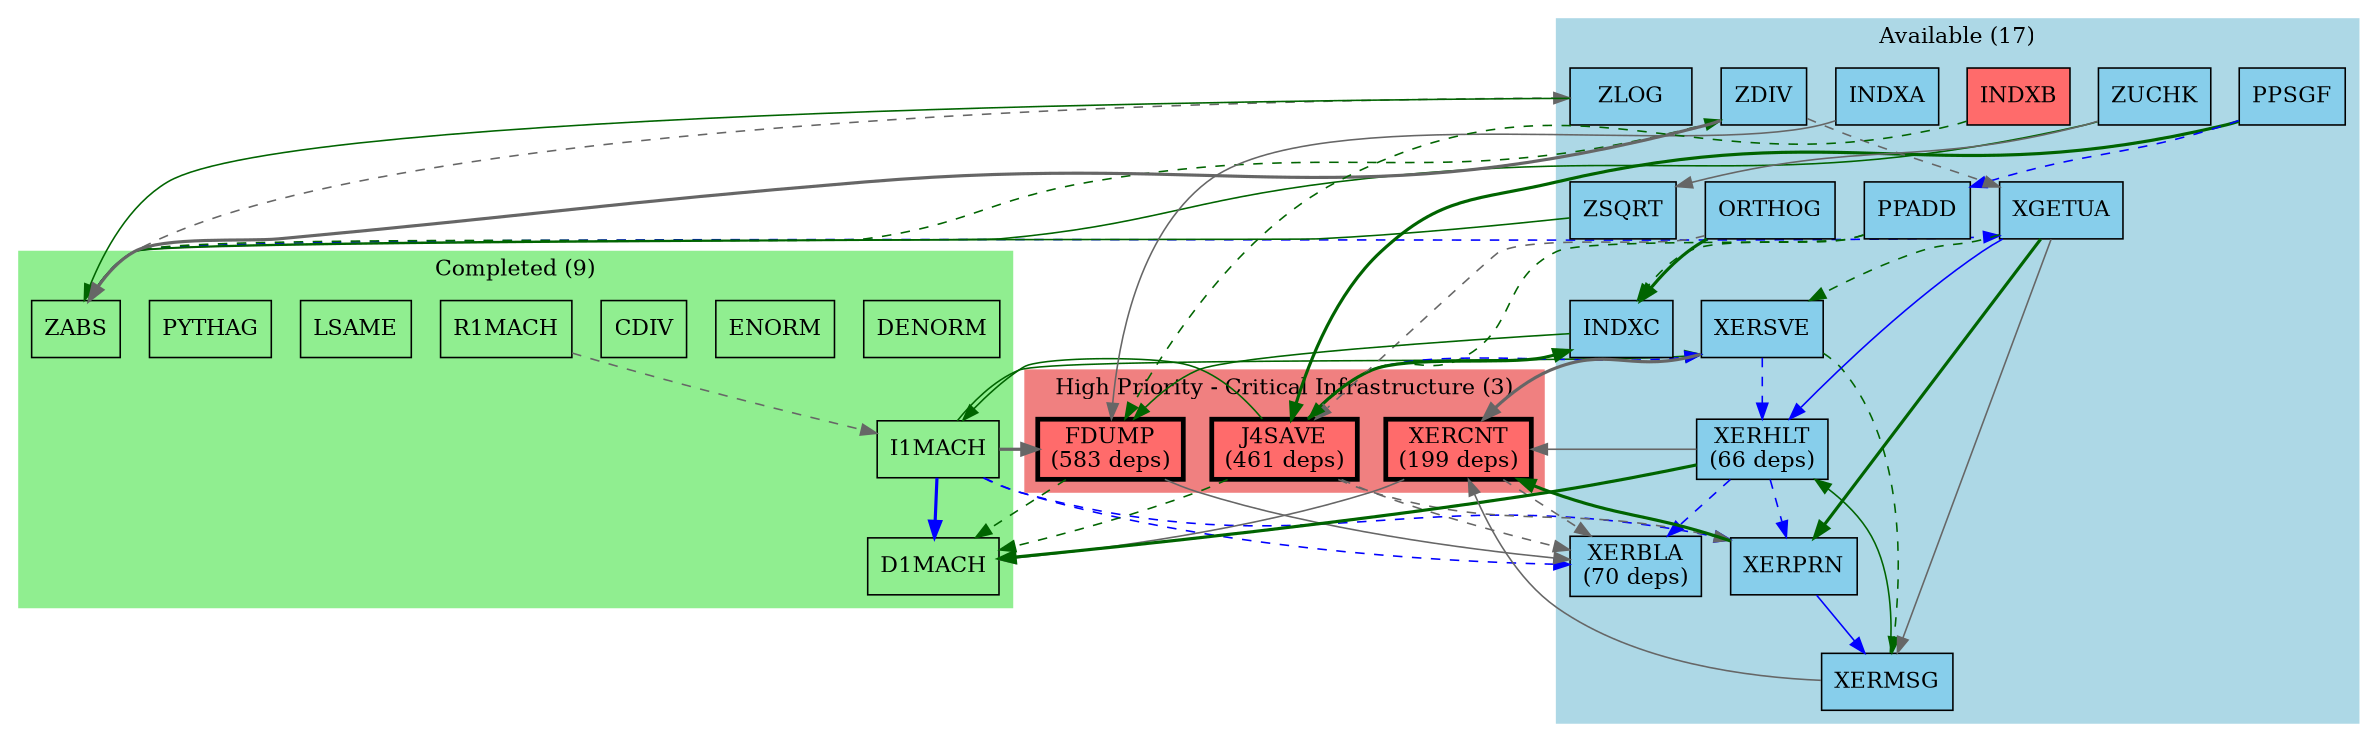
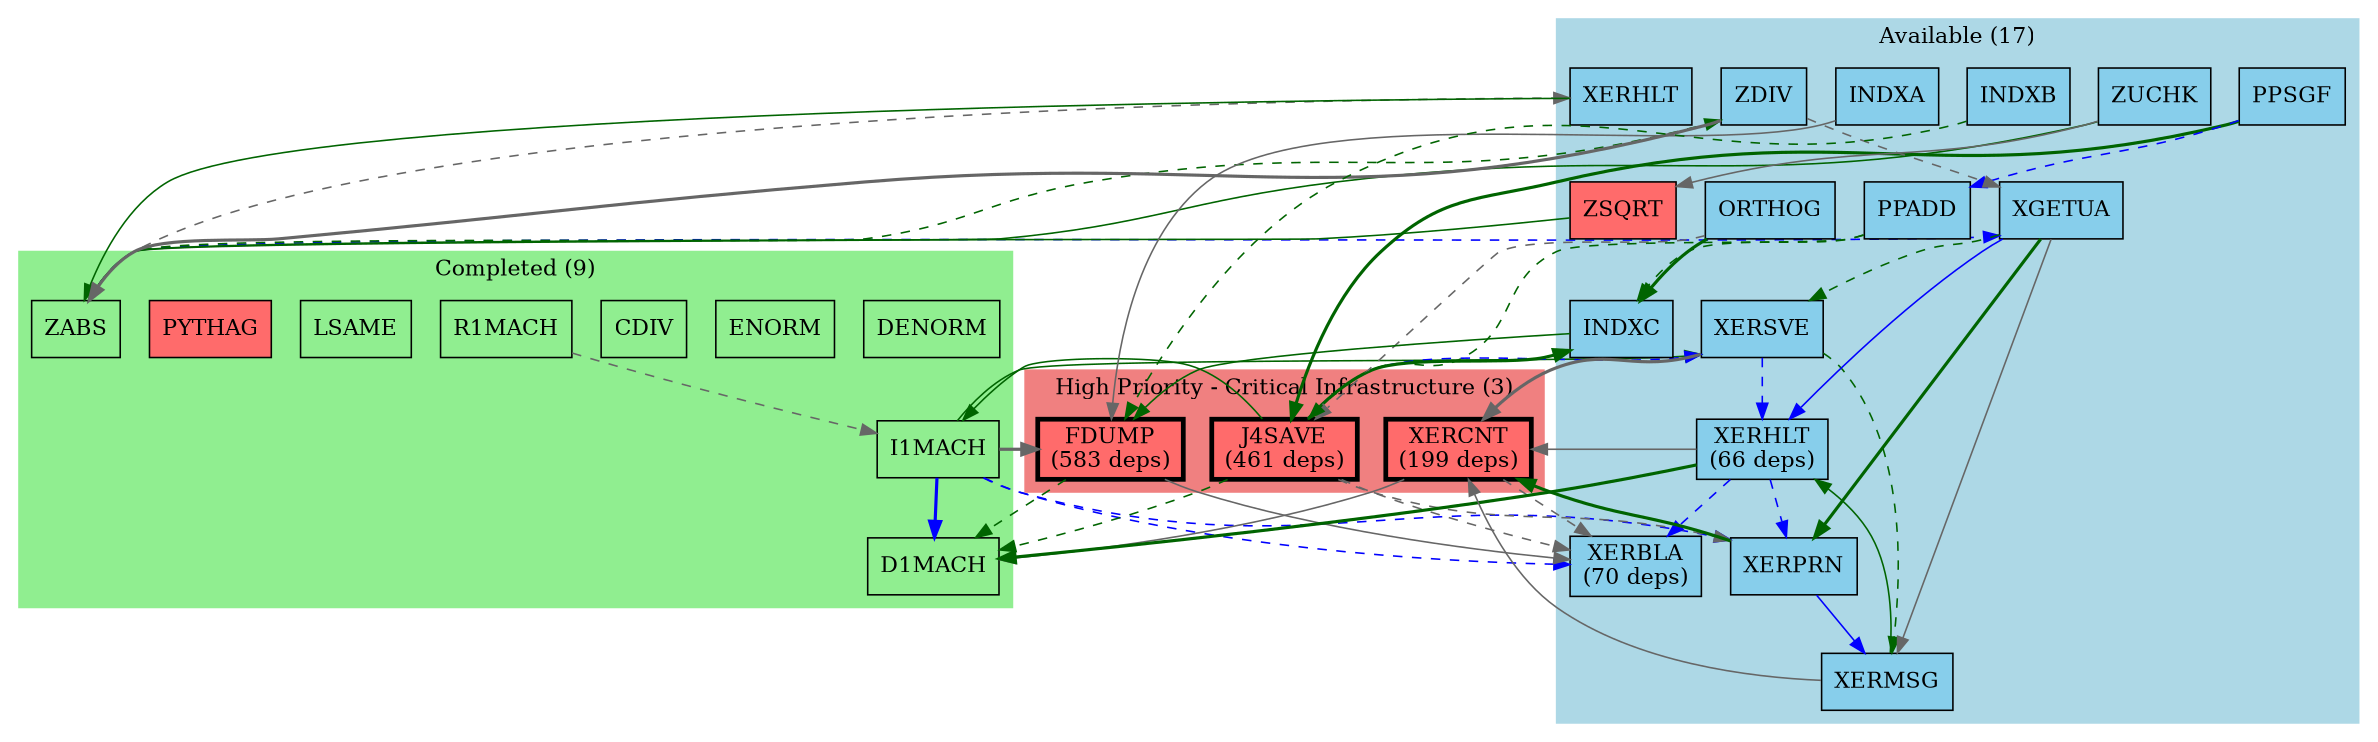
node "ZLOG": label "ZLOG" -> "XERHLT"
node "INDXB": fillcolor #ff6b6b -> #87ceeb
node "ZSQRT": fillcolor #87ceeb -> #ff6b6b
node "PYTHAG": fillcolor #90ee90 -> #ff6b6b
